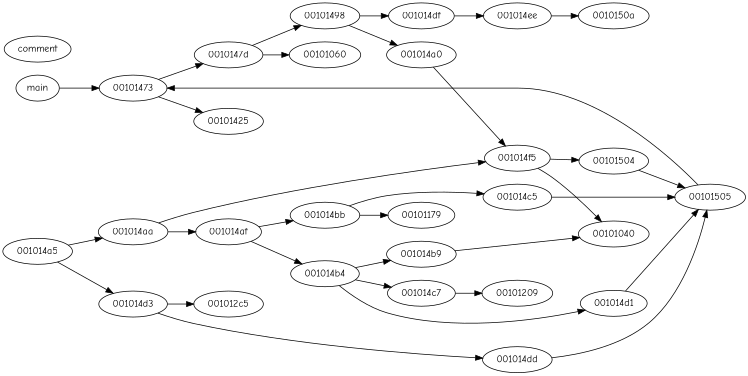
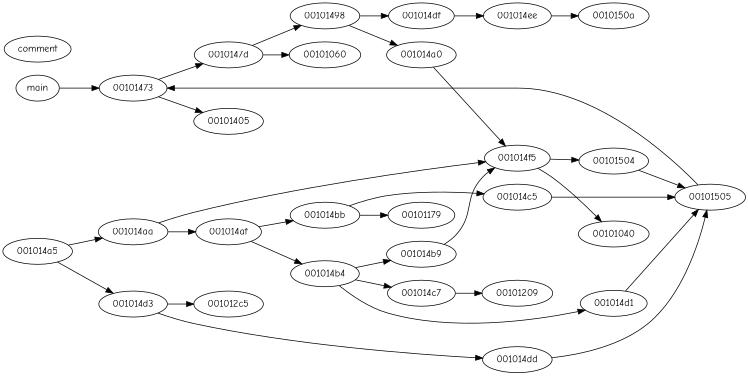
node "00101425": label "00101425" -> "00101405"
edge "001014b9" -> "00101040": now "001014b9" -> "001014f5"
